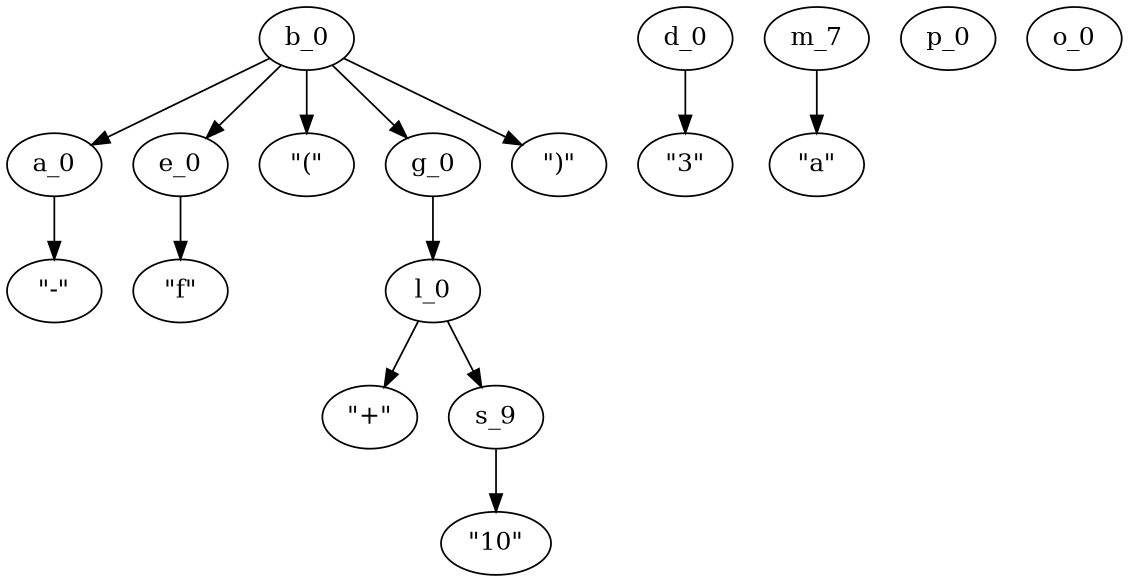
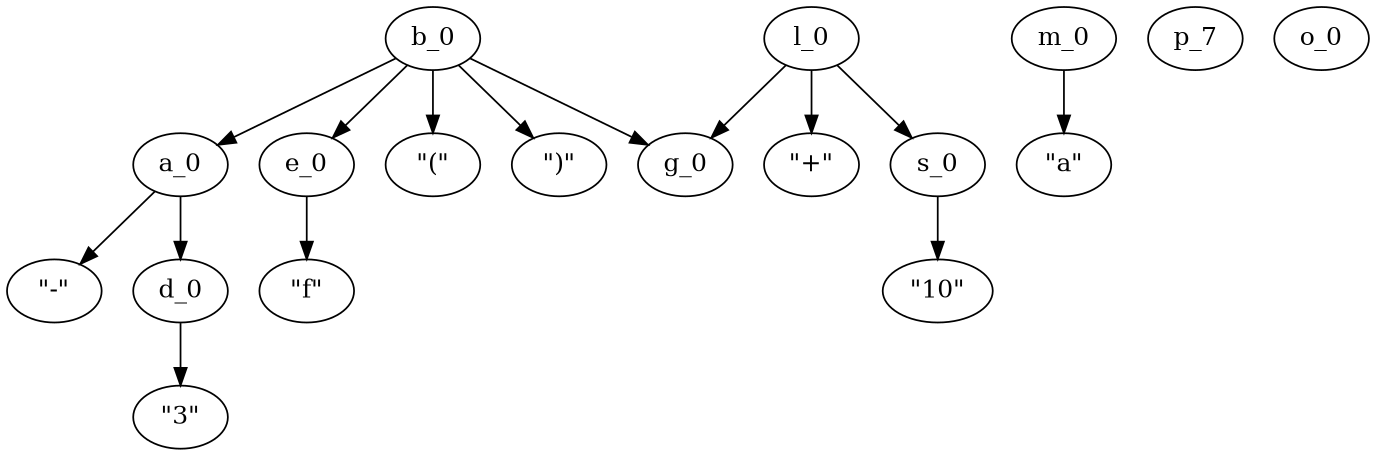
node "m_7": label "m_7" -> "m_0"
node "p_0": label "p_0" -> "p_7"
edge "a_0" -> "d_0": added
edge "g_0" -> "l_0": reversed
node "s_9": label "s_9" -> "s_0"
